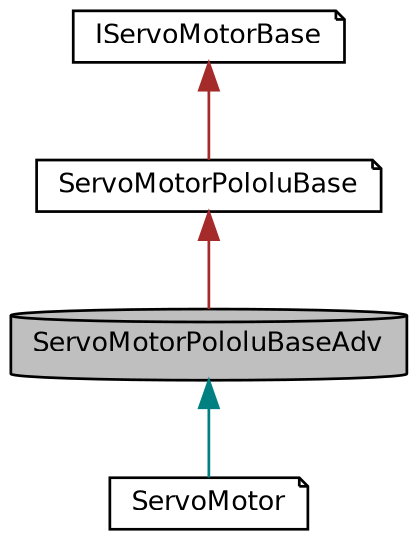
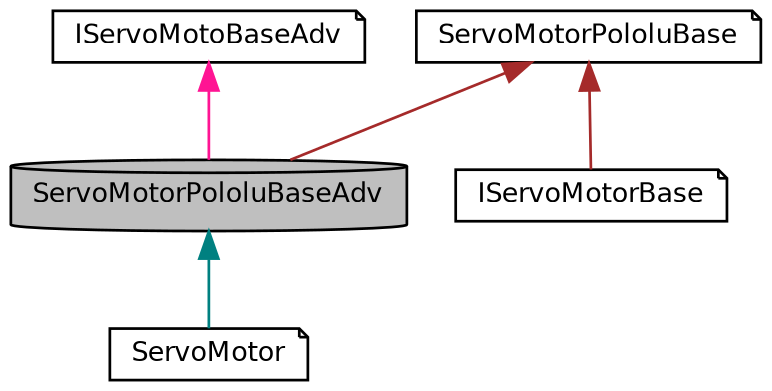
node "IServoMotoBaseAdv": added
edge "ServoMotorPololuBase" -> "IServoMotorBase": reversed
